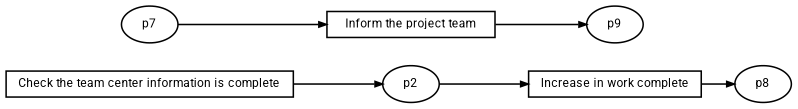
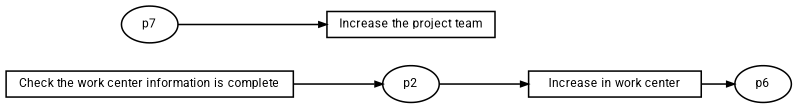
node "Inform the project team": label "Inform the project team" -> "Increase the project team"
node "p9": removed
node "Check the team center information is complete": label "Check the team center information is complete" -> "Check the work center information is complete"
node "Increase in work complete": label "Increase in work complete" -> "Increase in work center"
node "p8": label "p8" -> "p6"
